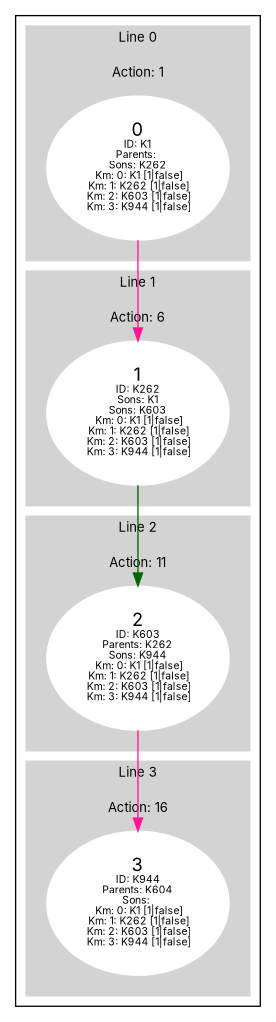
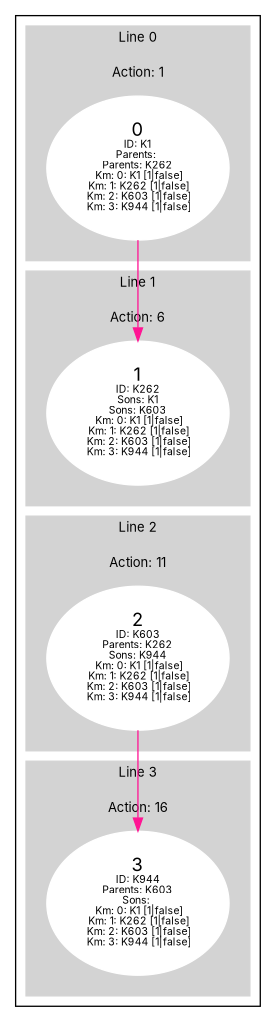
node "0": text "Sons: K262" -> "Parents: K262"
edge "1" -> "2": removed
node "3": text "Parents: K604" -> "Parents: K603"
